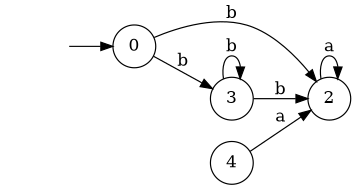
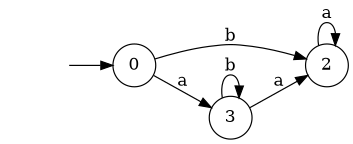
edge "0" -> "3": label "b" -> "a"
edge "3" -> "2": label "b" -> "a"
node "4": removed
